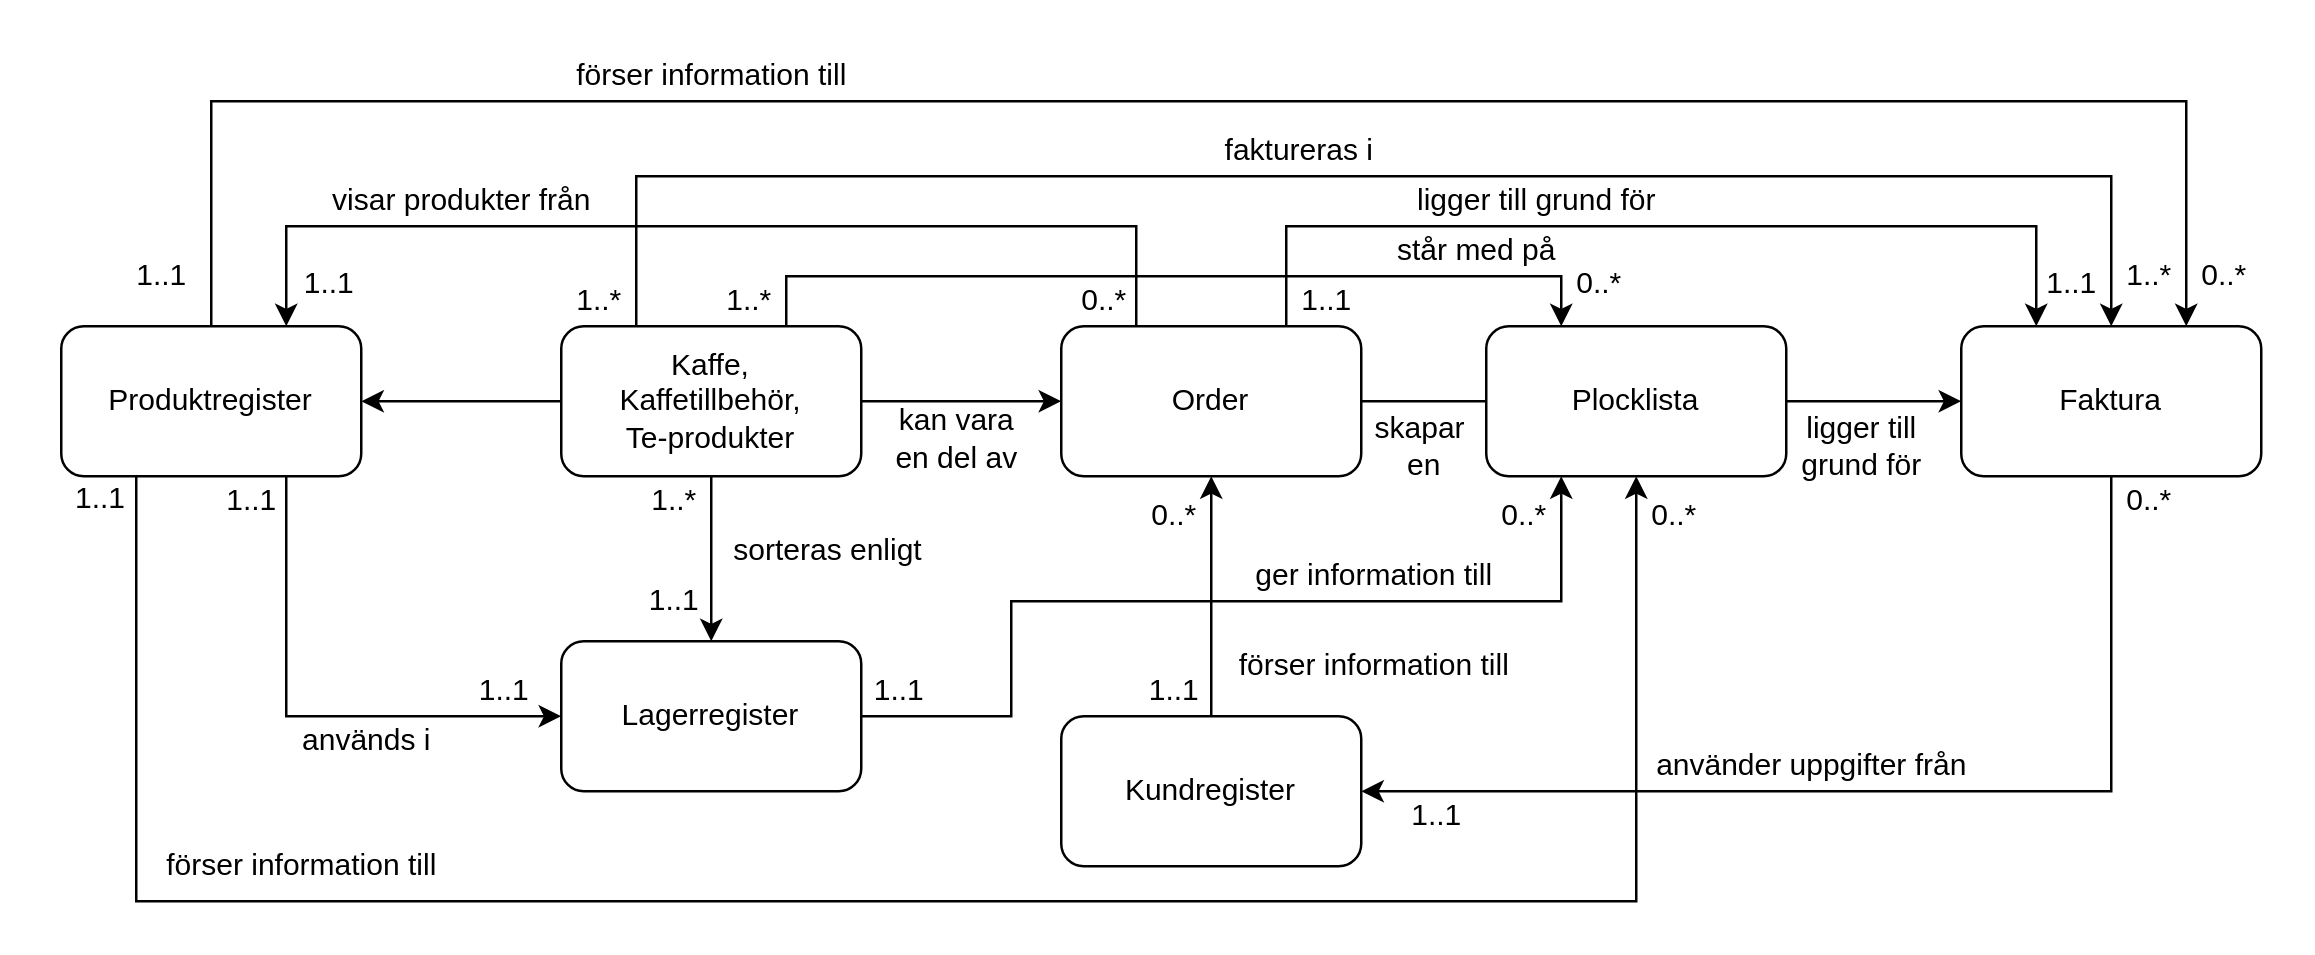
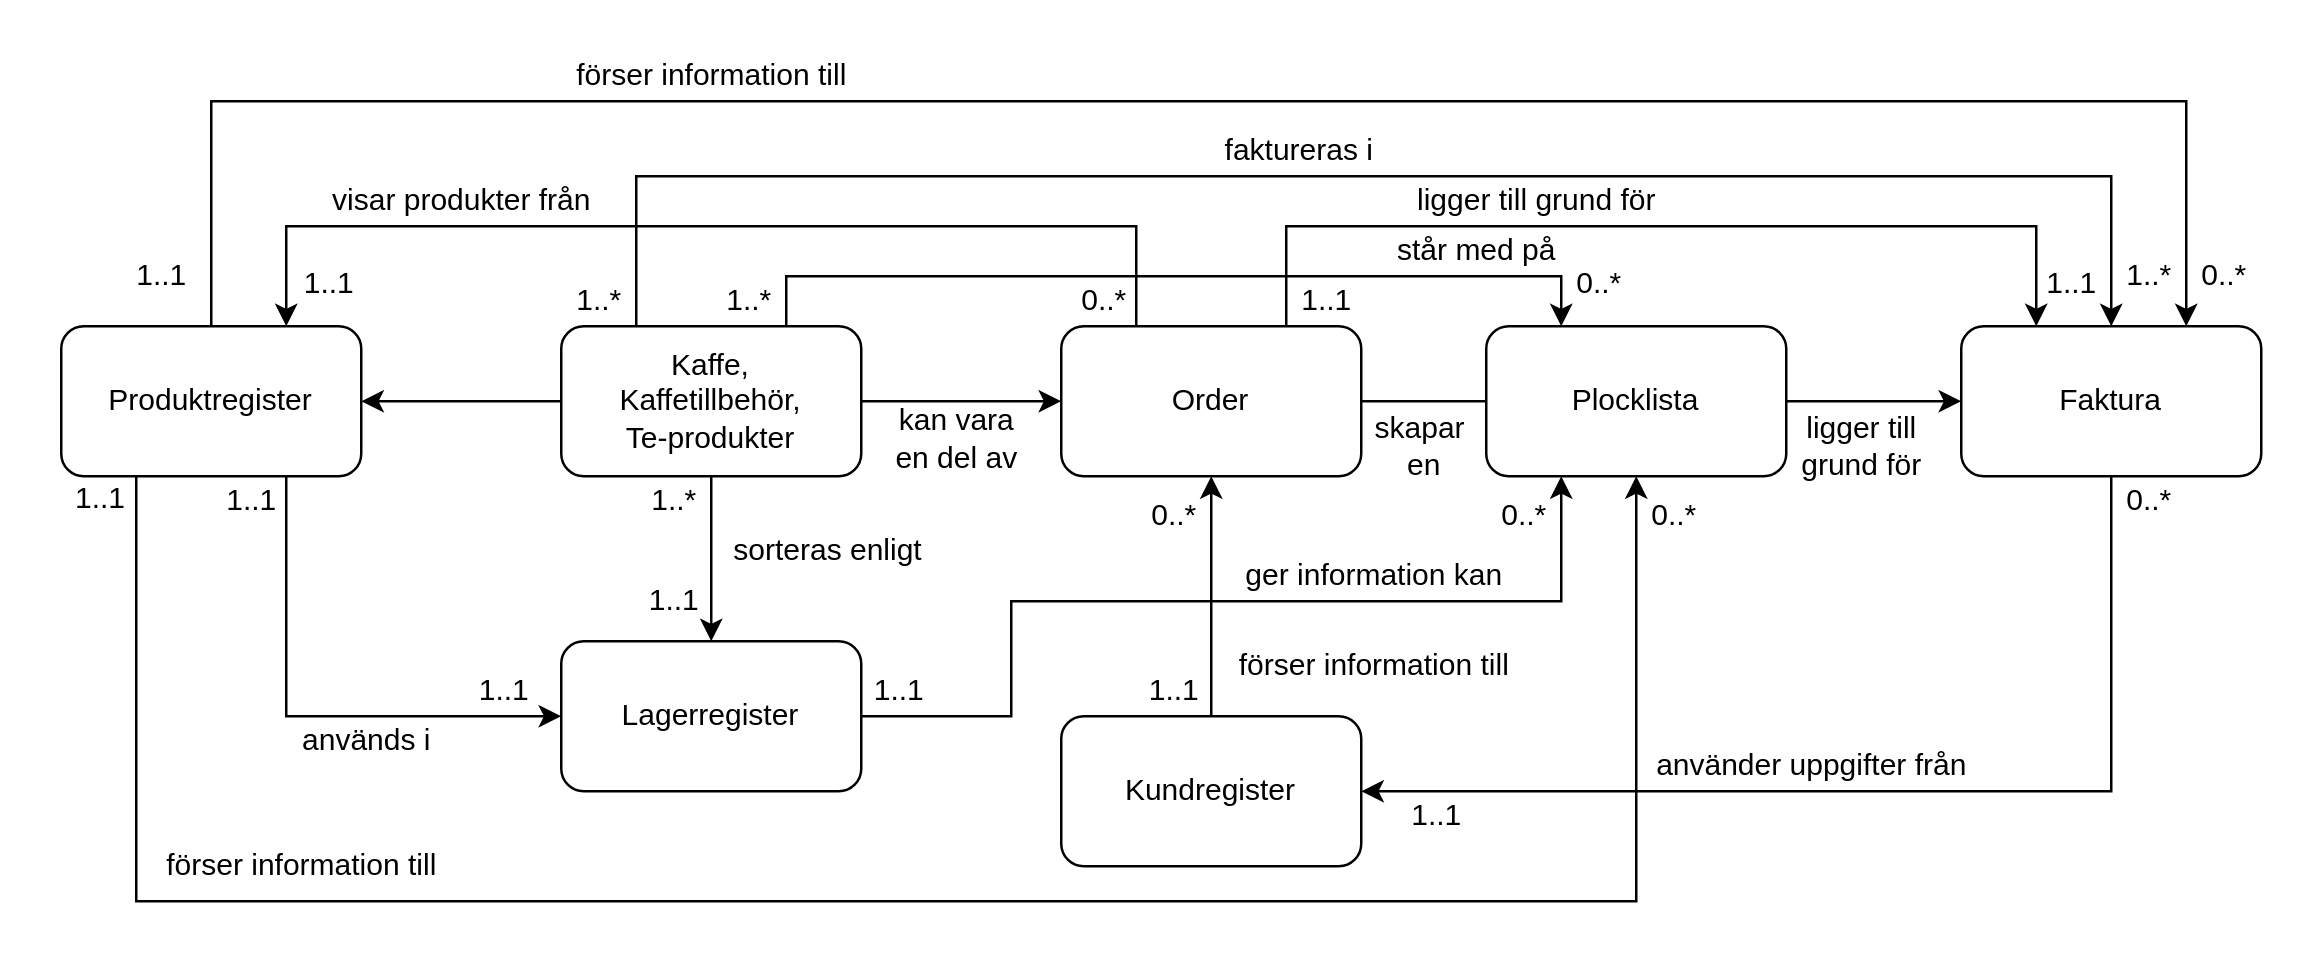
node "ger information till": label "ger information till" -> "ger information kan"
